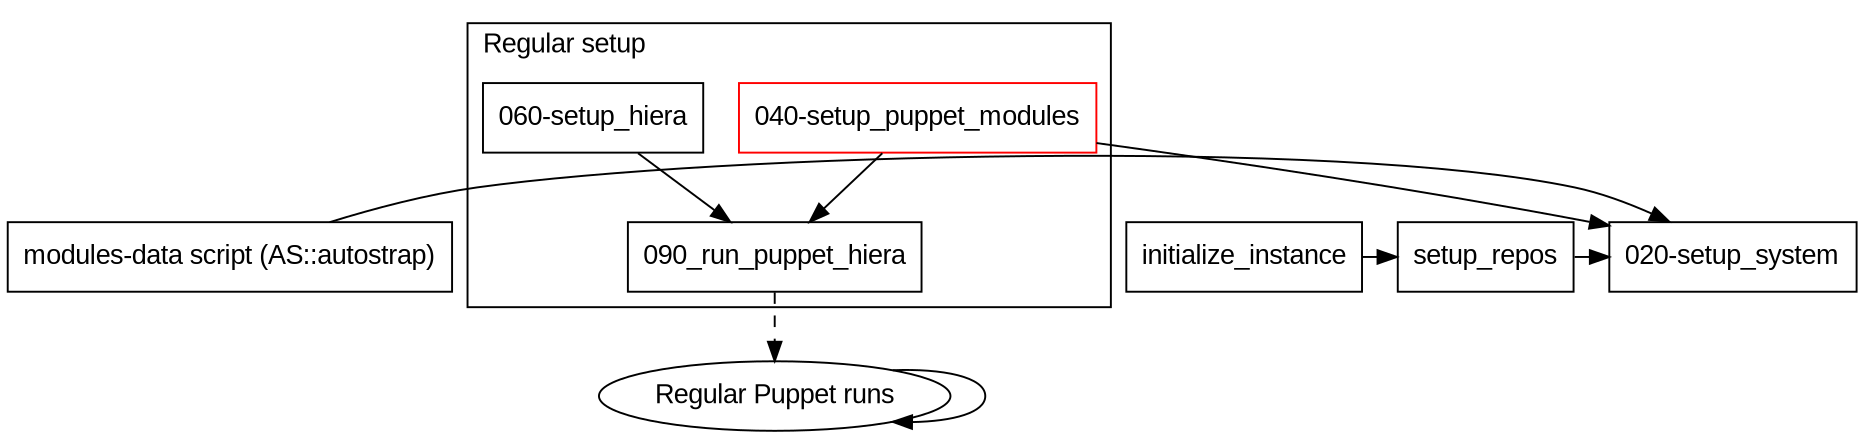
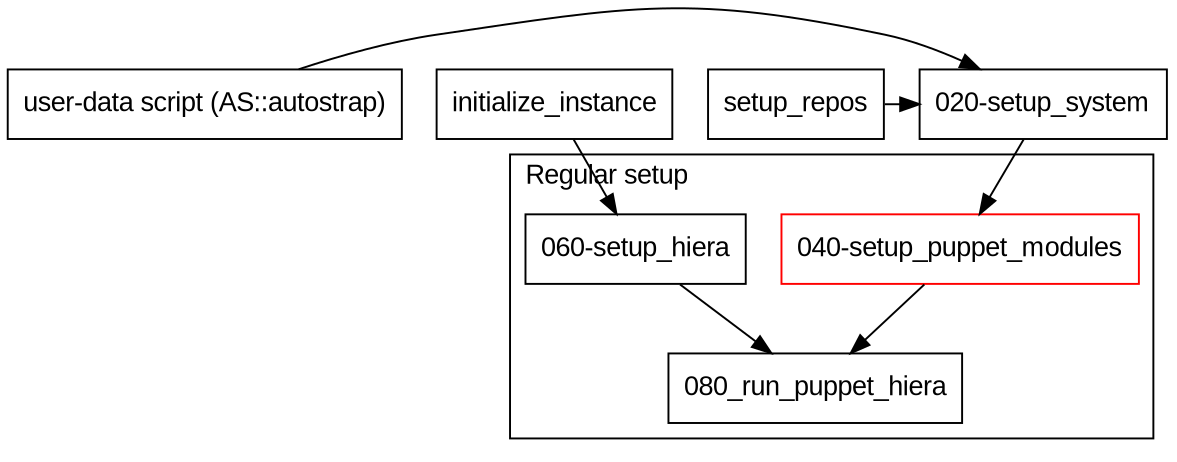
edge "040-setup_puppet_modules" -> "020-setup_system": reversed
node "modules-data script (AS::autostrap)": label "modules-data script (AS::autostrap)" -> "user-data script (AS::autostrap)"
node "090_run_puppet_hiera": label "090_run_puppet_hiera" -> "080_run_puppet_hiera"
edge "initialize_instance" -> "setup_repos": now "initialize_instance" -> "060-setup_hiera"
node "Regular Puppet runs": removed
